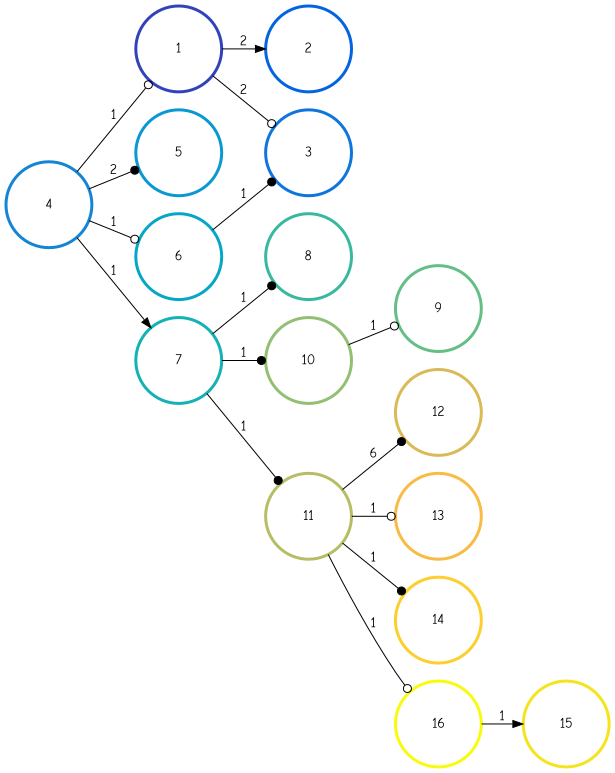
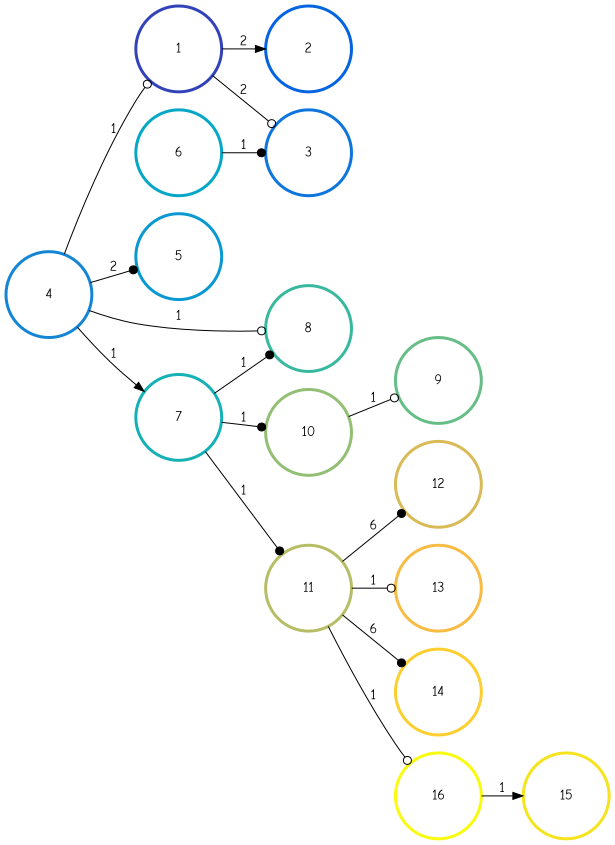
edge "4" -> "6": now "4" -> "8"
edge "11" -> "14": label "1" -> "6"
